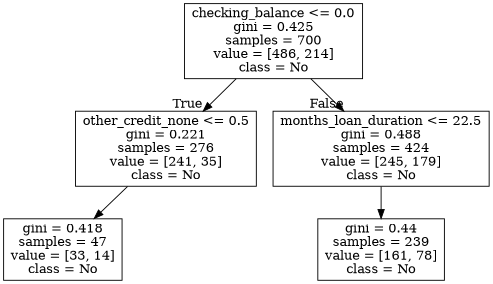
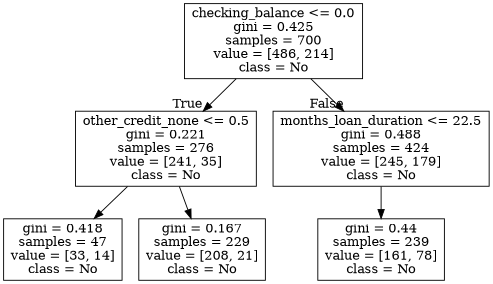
node "gini = 0.167 samples = 229 value = [208, 21] class = No": added
